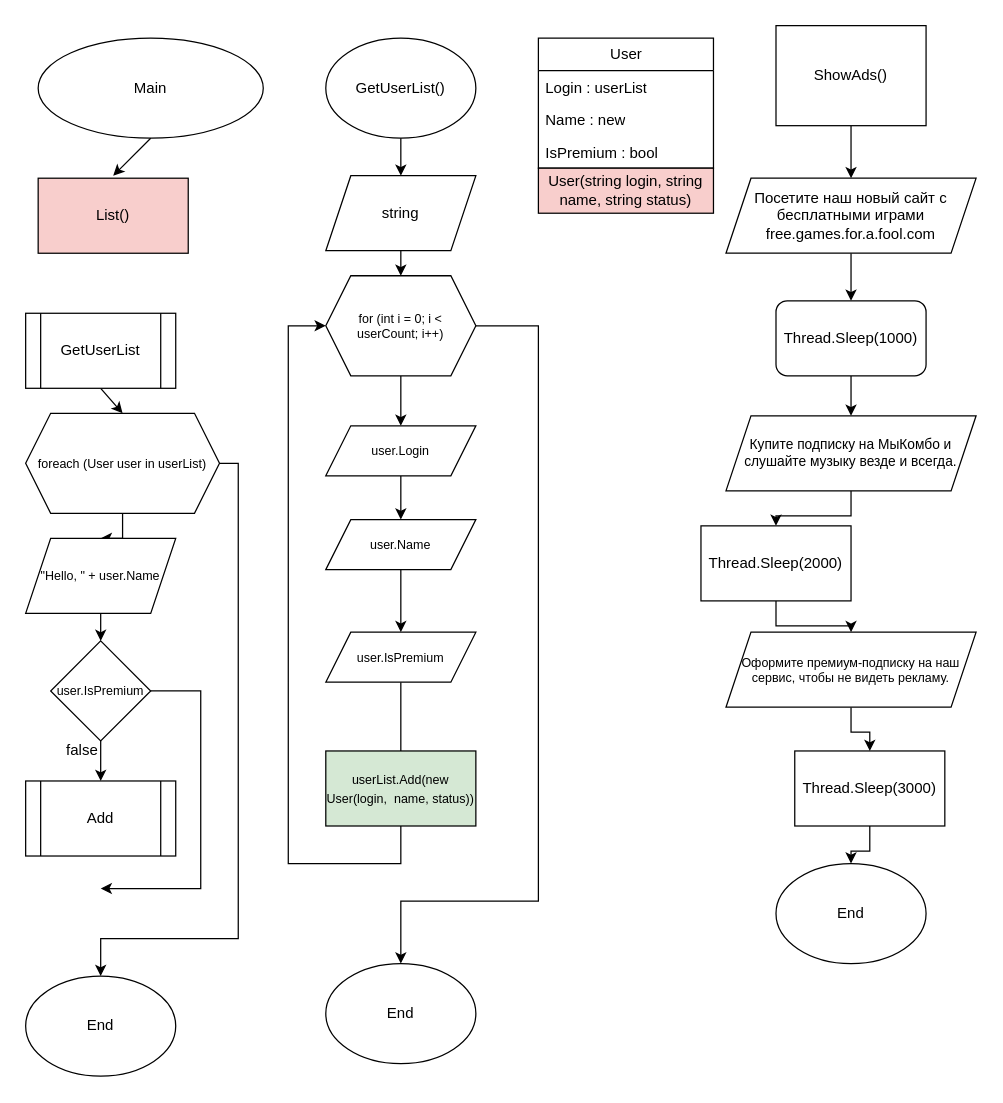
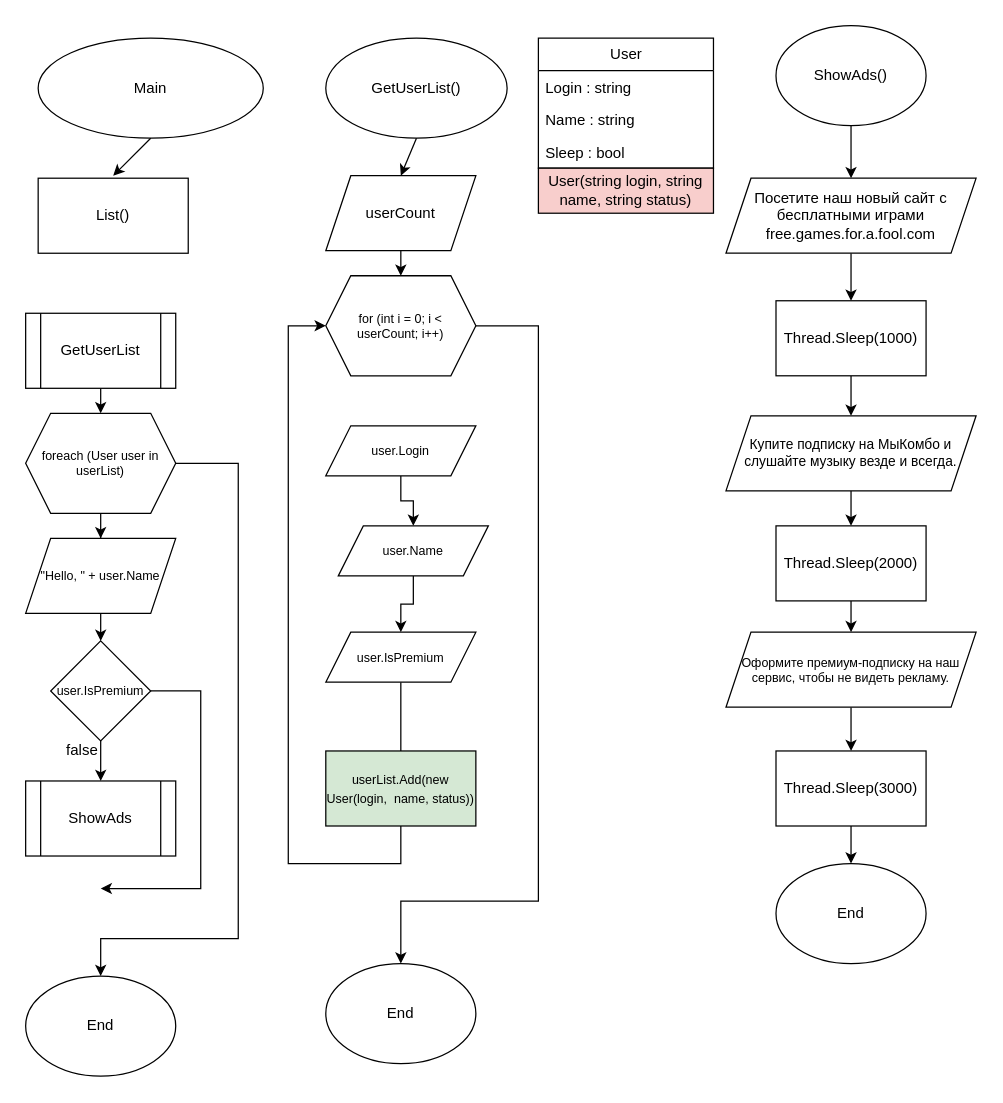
node "ShowAds()": shape rectangle -> ellipse
node "GetUserList()": size 150x100 -> 181x100
node "Login : userList": label "Login : userList" -> "Login : string"
node "Name : new": label "Name : new" -> "Name : string"
node "IsPremium : bool": label "IsPremium : bool" -> "Sleep : bool"
node "string": label "string" -> "userCount"
node "List()": fillcolor #f8cecc -> #ffffff
node "Thread.Sleep(1000)": shape rounded rectangle -> rectangle
edge "for (int i = 0; i < userCount; i++)" -> "user.Login": removed
node "foreach (User user in userList)": size 194x100 -> 150x100
node "user.Name": moved (401, 544) -> (413, 551)
node "Thread.Sleep(2000)": moved (776, 563) -> (851, 563)
node "Thread.Sleep(3000)": moved (869, 788) -> (851, 788)
node "Add": label "Add" -> "ShowAds"
